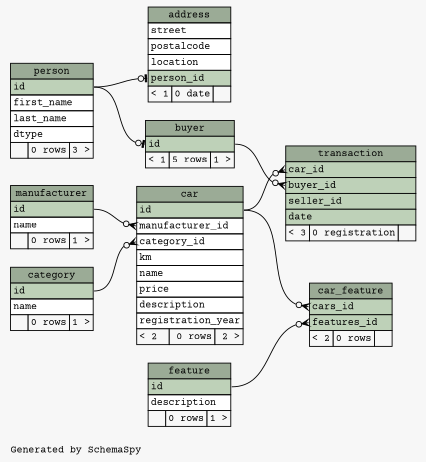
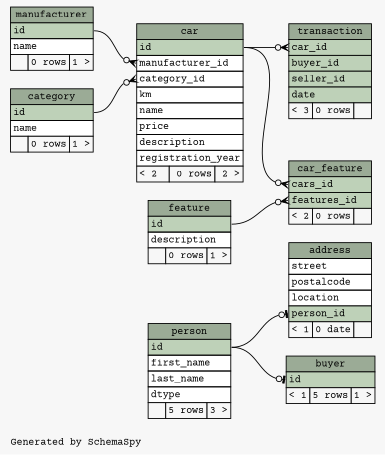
node "person": text "0 rows" -> "5 rows"
edge "buyer" -> "transaction": removed
node "transaction": text "0 registration" -> "0 rows"
